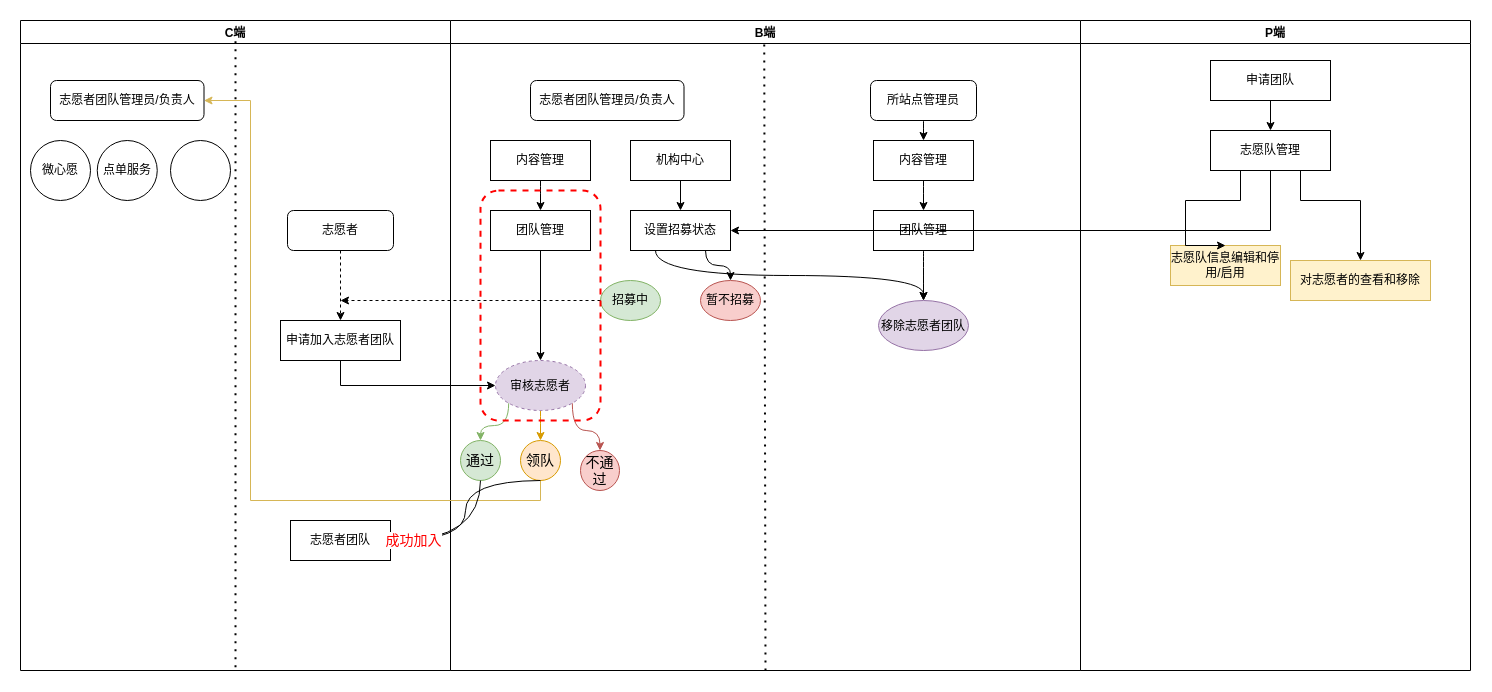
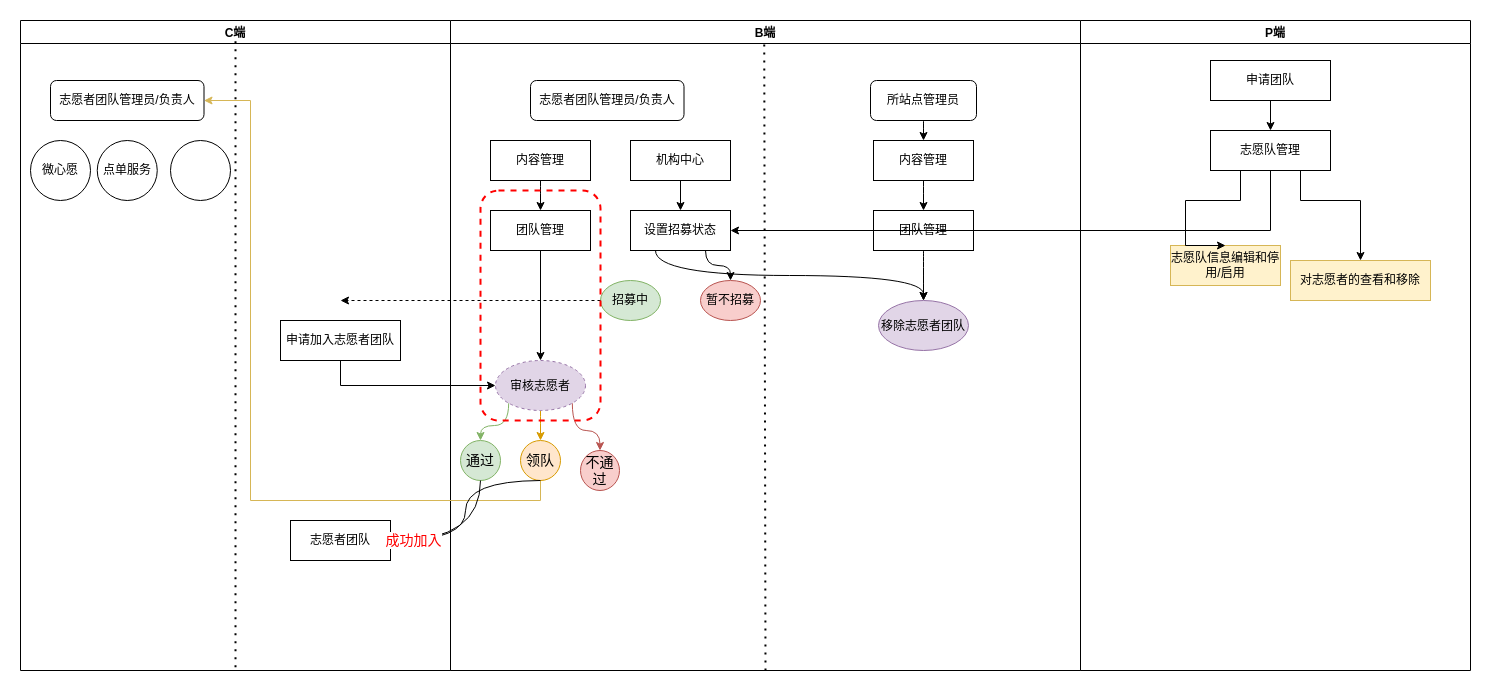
node "志愿者": removed
edge "志愿者" -> "申请加入志愿者团队": removed
